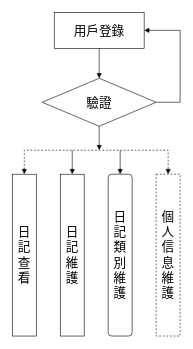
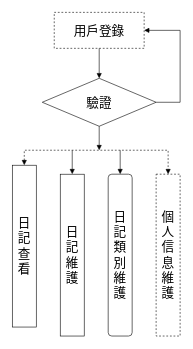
node "用戶登錄": style solid -> dashed
node "日記查看": moved (24, 255) -> (24, 246)
